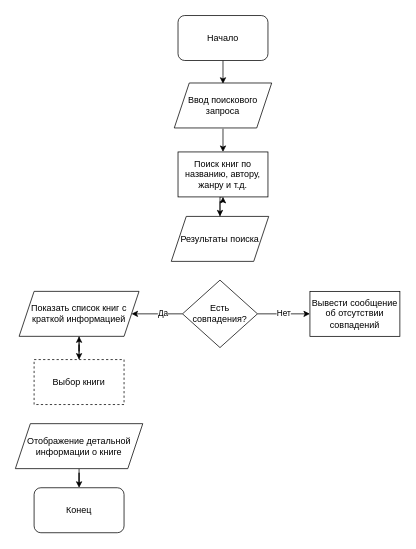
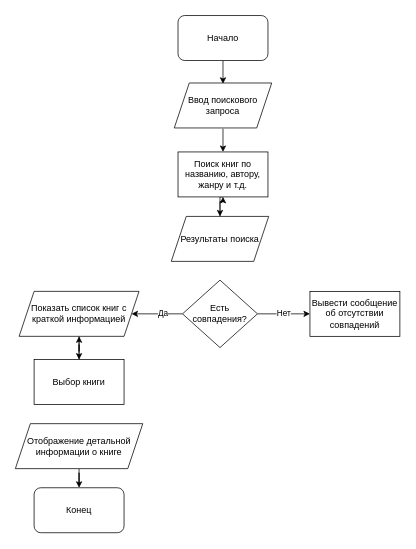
node "Выбор книги": style dashed -> solid
